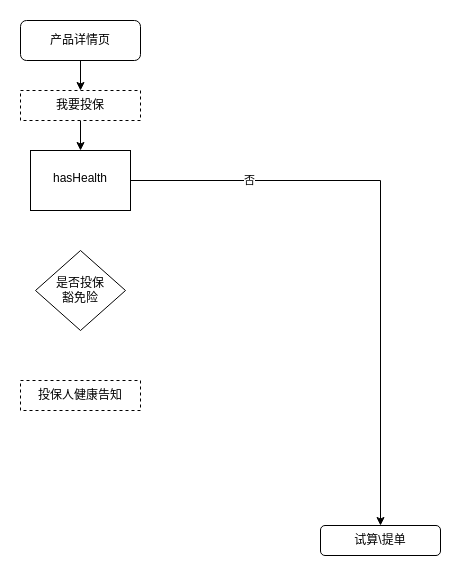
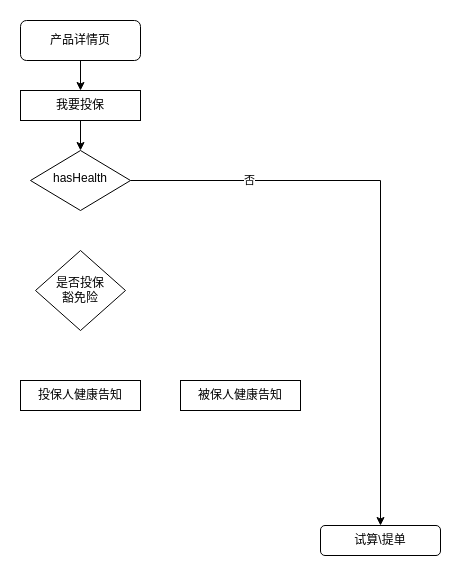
node "我要投保": style dashed -> solid
node "hasHealth": shape rectangle -> diamond
node "投保人健康告知": style dashed -> solid
node "被保人健康告知": added
